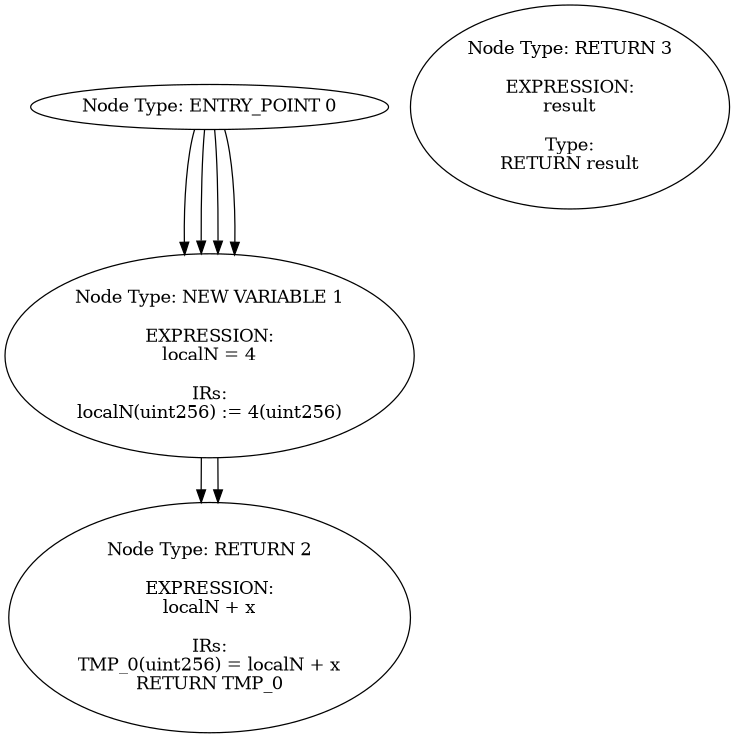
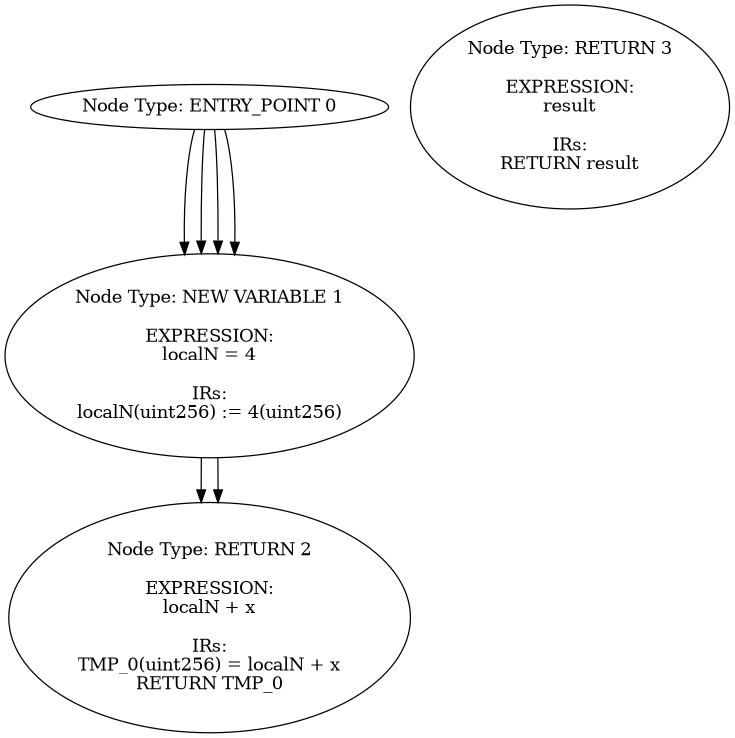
node "Node Type: RETURN 3 EXPRESSION: result Type: RETURN result": label "Node Type: RETURN 3 EXPRESSION: result Type: RETURN result" -> "Node Type: RETURN 3 EXPRESSION: result IRs: RETURN result"
